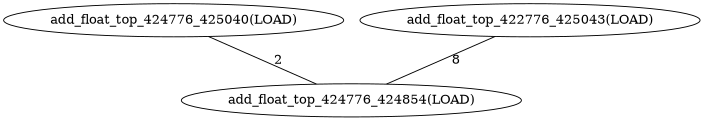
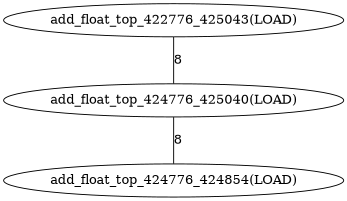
edge "add_float_top_424776_425040(LOAD)" -- "add_float_top_424776_424854(LOAD)": label "2" -> "8"
edge "add_float_top_422776_425043(LOAD)" -- "add_float_top_424776_424854(LOAD)": now "add_float_top_422776_425043(LOAD)" -- "add_float_top_424776_425040(LOAD)"
